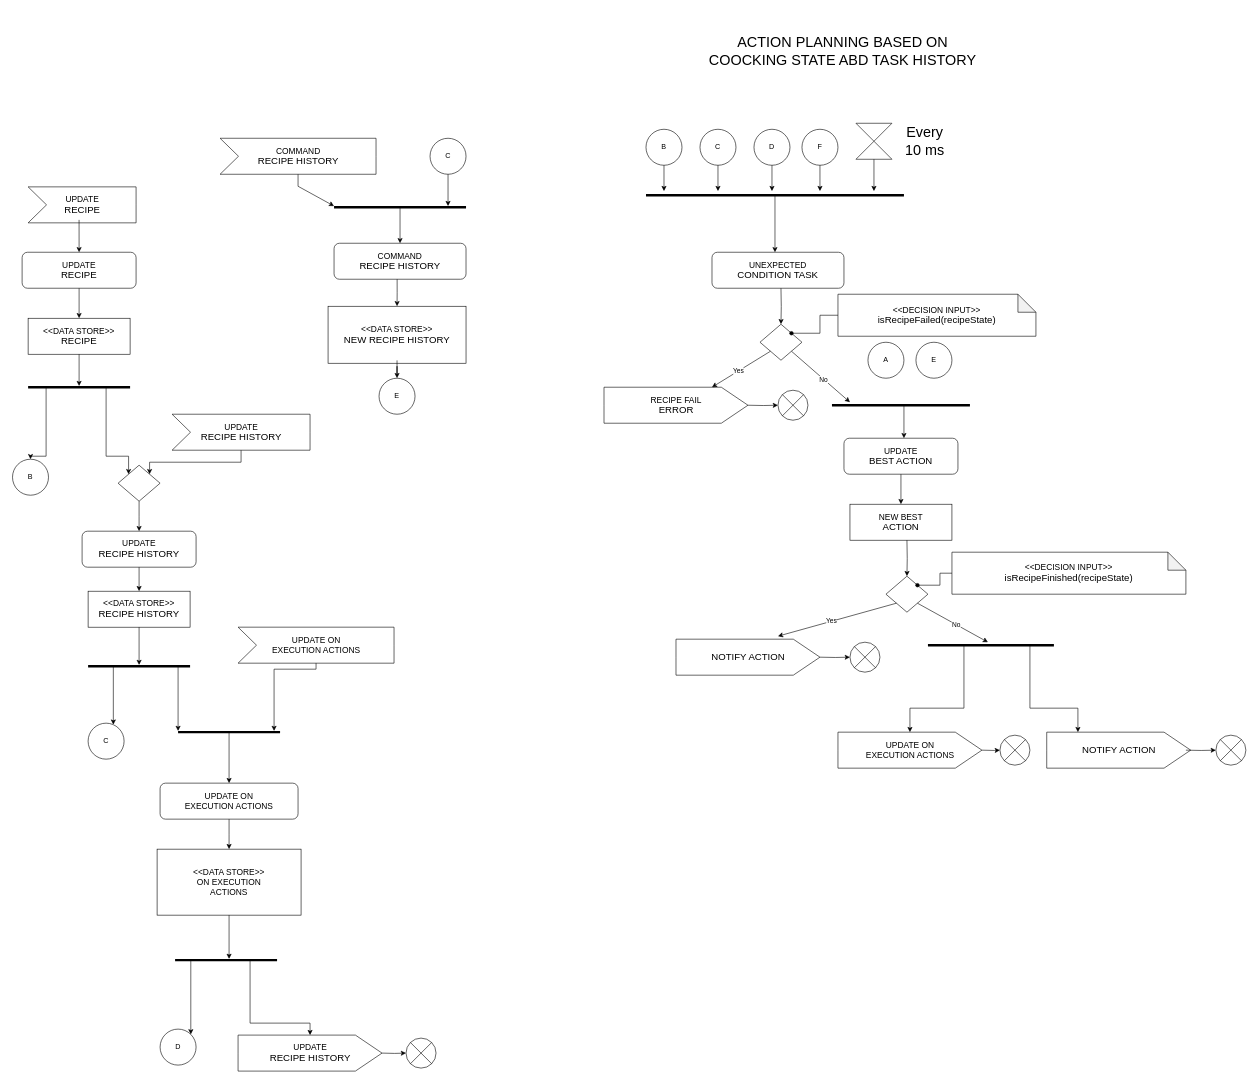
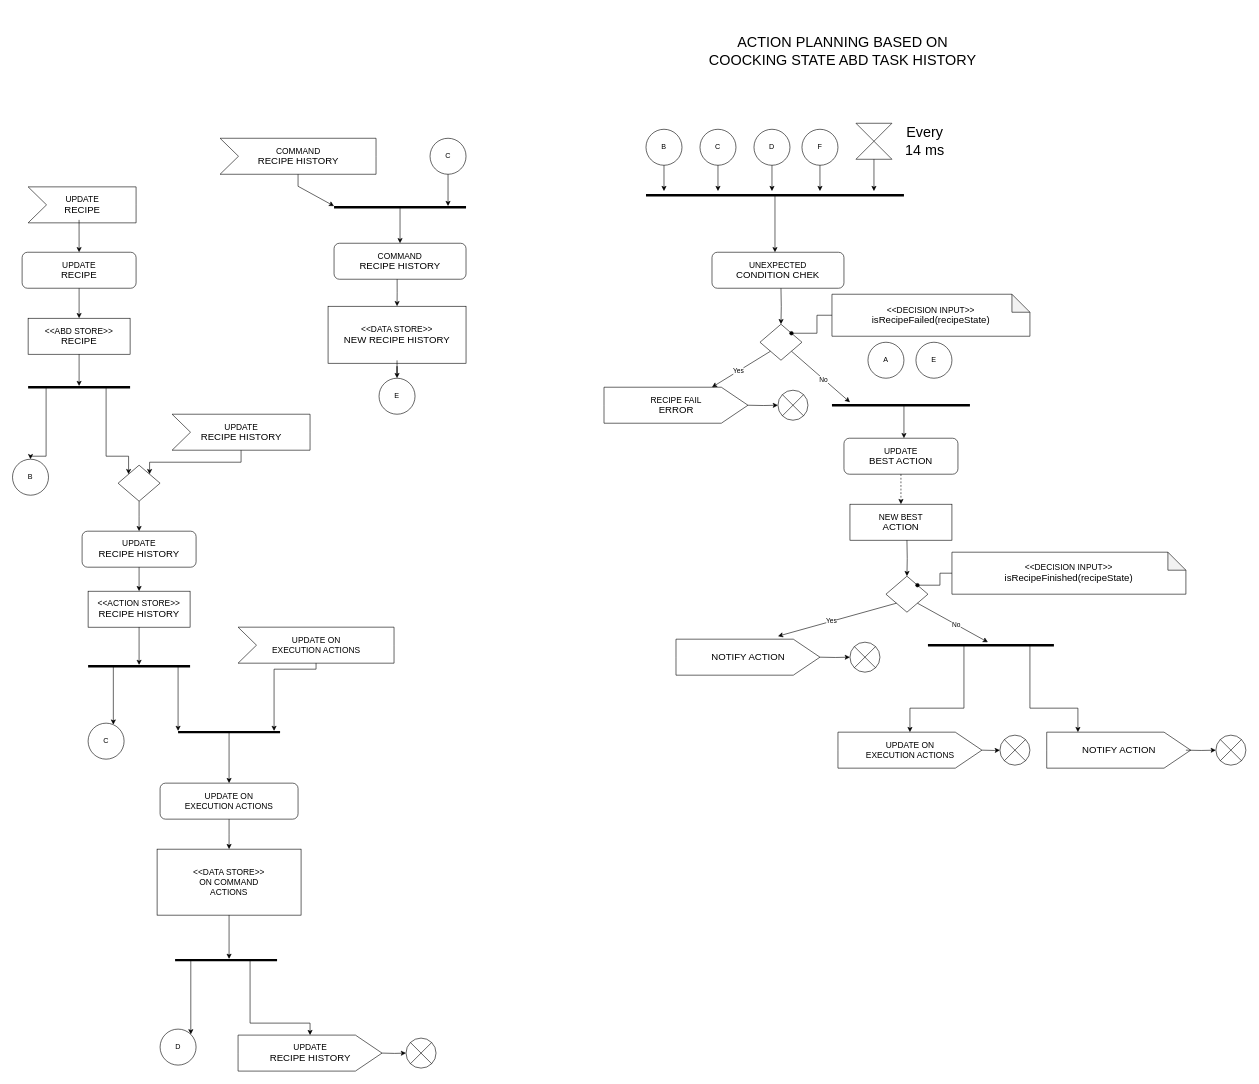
node "Every 10 ms": label "Every 10 ms" -> "Every 14 ms"
node "UNEXPECTED CONDITION TASK": label "UNEXPECTED CONDITION TASK" -> "UNEXPECTED CONDITION CHEK"
node "<<DECISION INPUT>> isRecipeFailed(recipeState)": moved (937, 315) -> (931, 315)
node "<<DATA STORE>> RECIPE": label "<<DATA STORE>> RECIPE" -> "<<ABD STORE>> RECIPE"
edge "UPDATE BEST ACTION" -> "NEW BEST ACTION": style solid -> dashed
node "<<DATA STORE>> RECIPE HISTORY": label "<<DATA STORE>> RECIPE HISTORY" -> "<<ACTION STORE>> RECIPE HISTORY"
node "<<DATA STORE>> ON EXECUTION ACTIONS": label "<<DATA STORE>> ON EXECUTION ACTIONS" -> "<<DATA STORE>> ON COMMAND ACTIONS"
